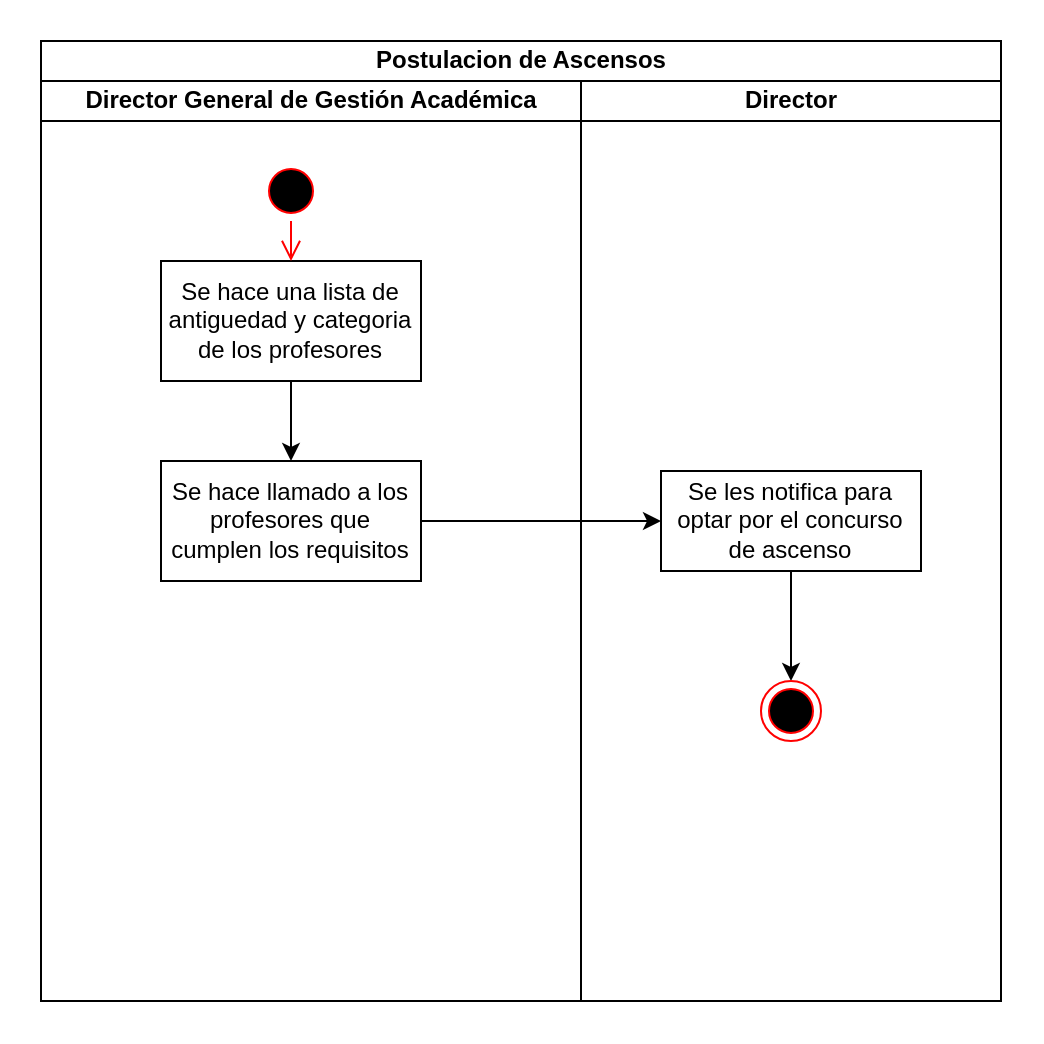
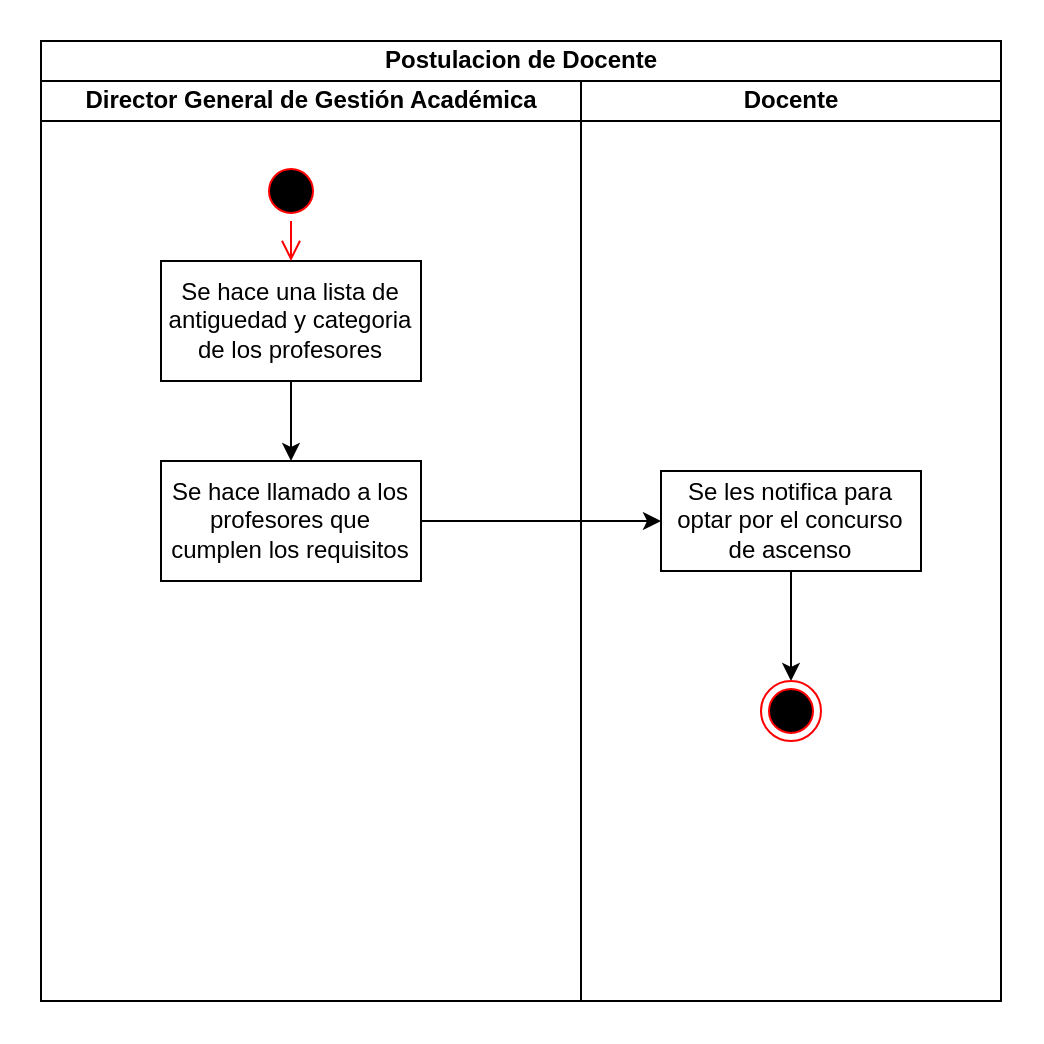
node "Postulacion de Ascensos": label "Postulacion de Ascensos" -> "Postulacion de Docente"
node "Director": label "Director" -> "Docente"
